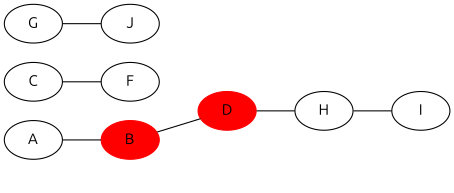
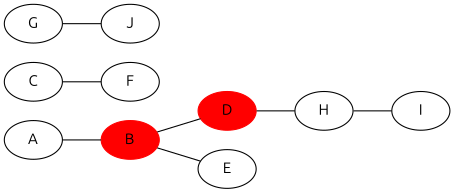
node "E": added
